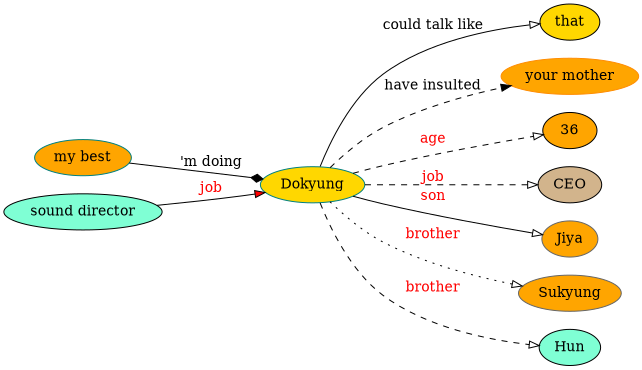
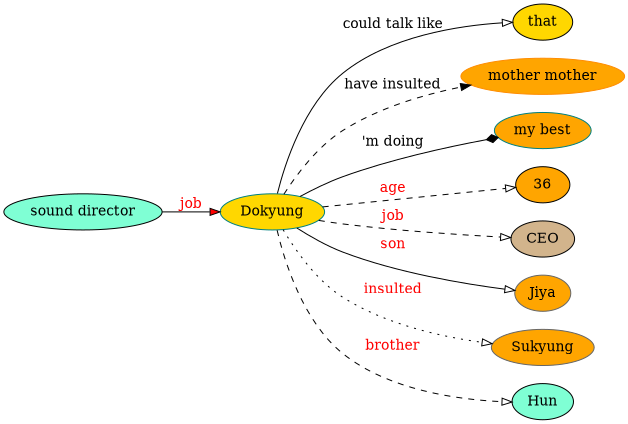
node "your mother": label "your mother" -> "mother mother"
edge "my best" -> "Dokyung": reversed
edge "Dokyung" -> "Sukyung": label "brother" -> "insulted"
